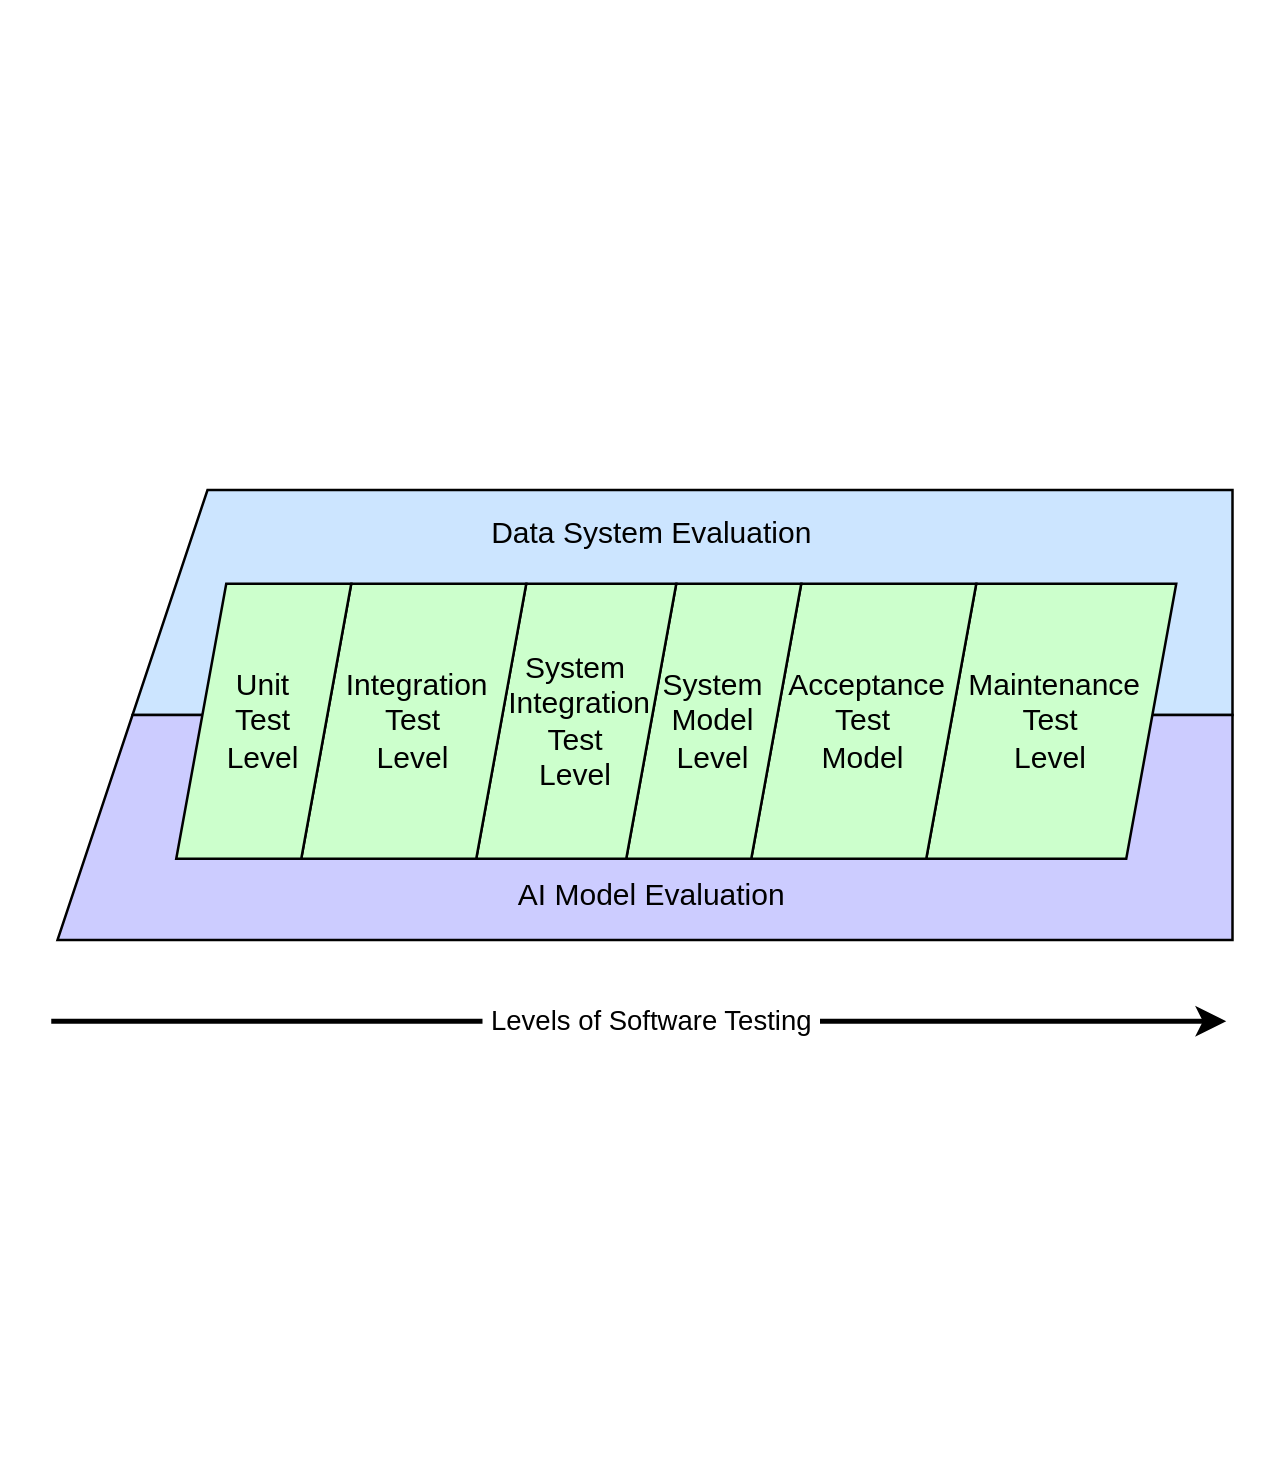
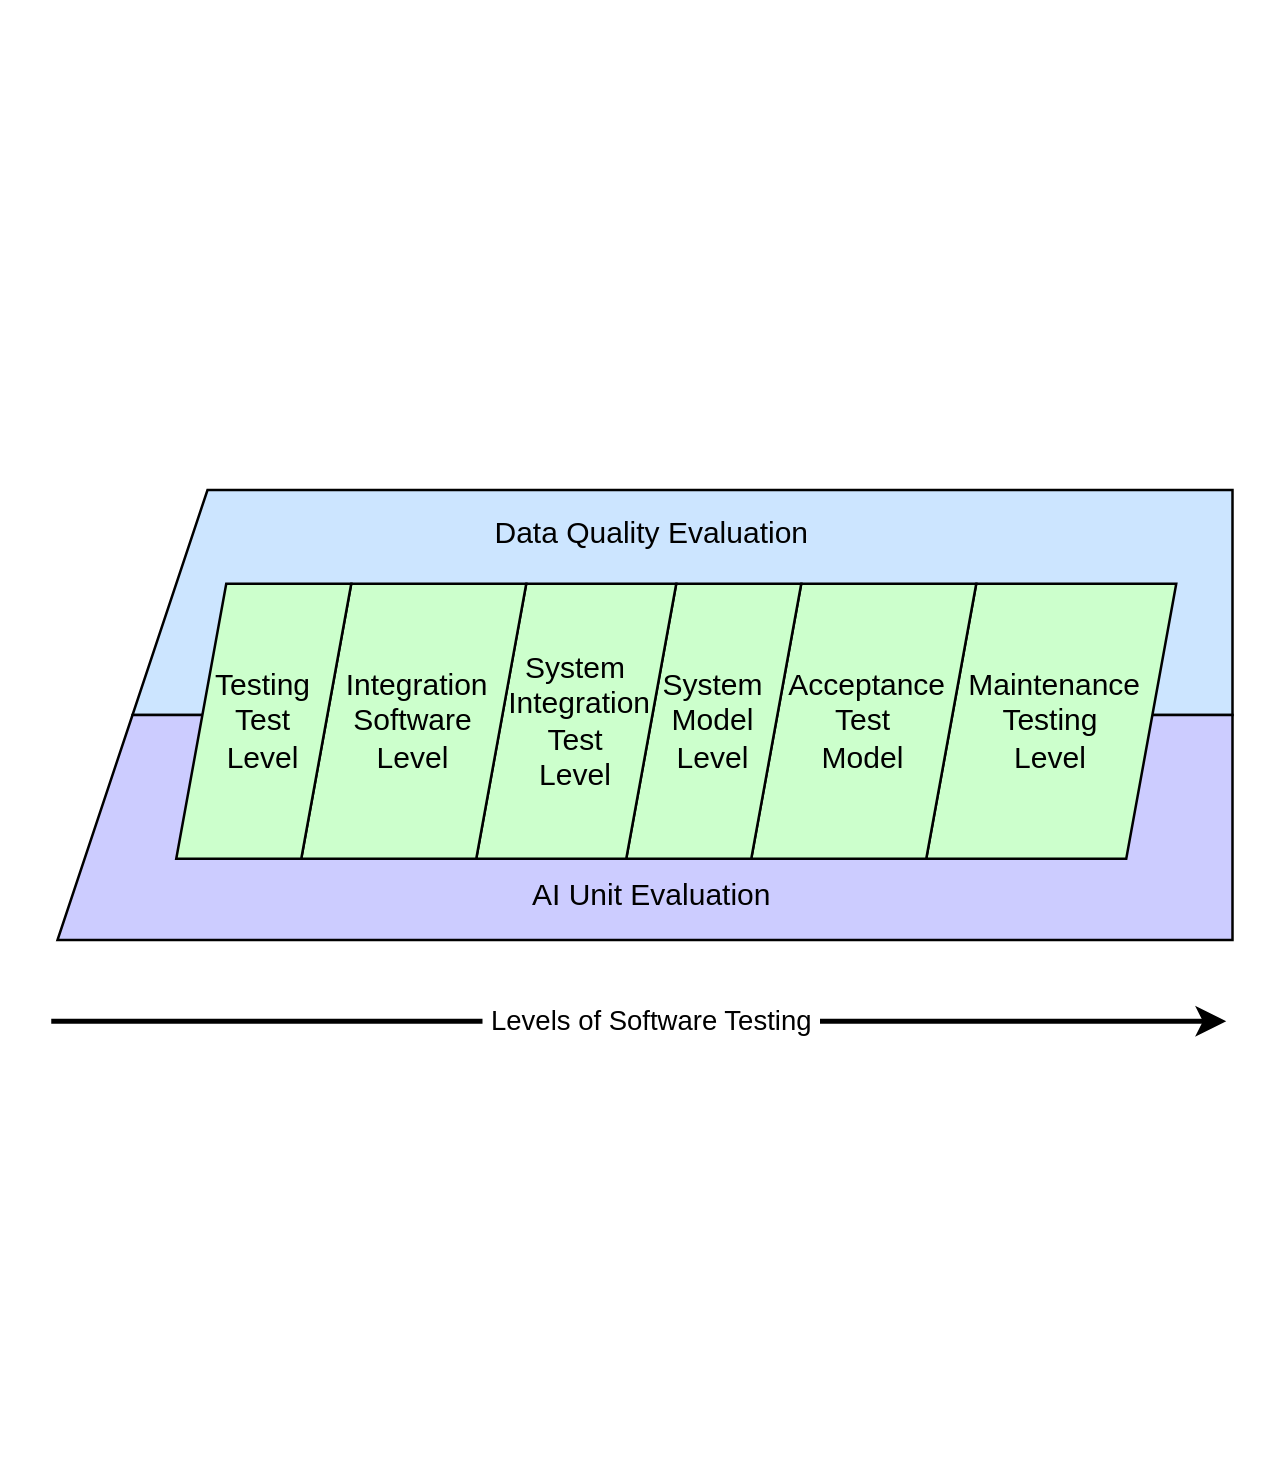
node "Data System Evaluation": label "Data System Evaluation" -> "Data Quality Evaluation"
node "Unit Test Level": label "Unit Test Level" -> "Testing Test Level"
node "Integration Test Level": label "Integration Test Level" -> "Integration Software Level"
node "Maintenance Test Level": label "Maintenance Test Level" -> "Maintenance Testing Level"
node "AI Model Evaluation": label "AI Model Evaluation" -> "AI Unit Evaluation"
